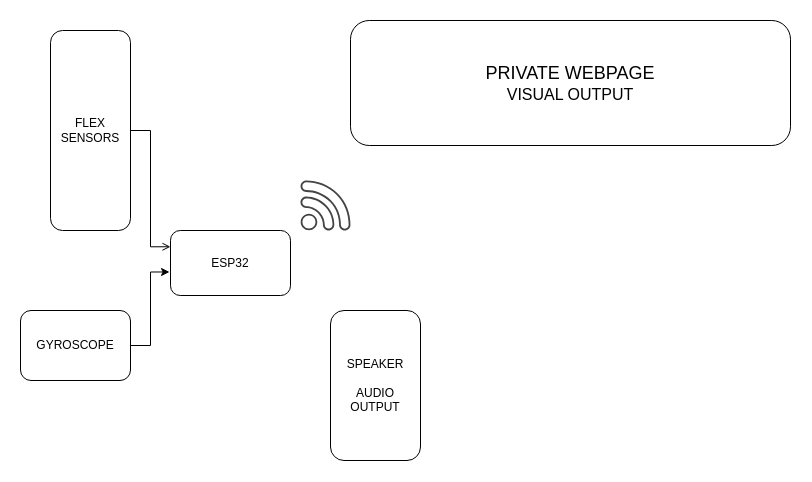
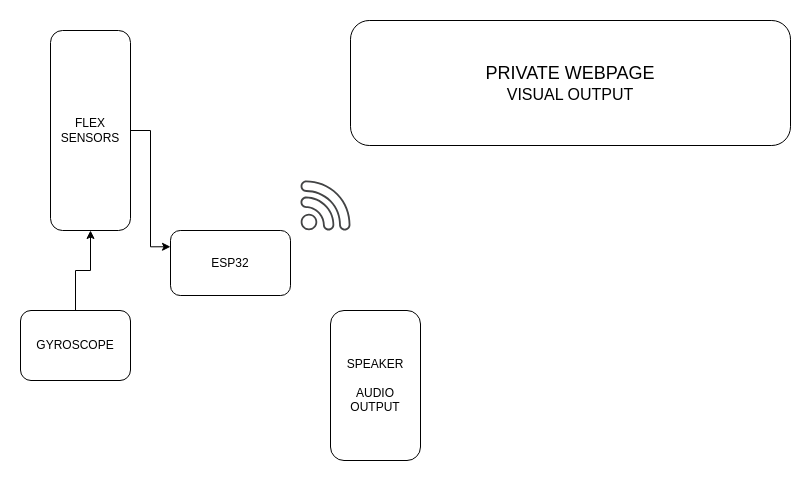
edge "FLEX SENSORS" -> "ESP32": arrowhead open -> classic
edge "GYROSCOPE" -> "ESP32": now "GYROSCOPE" -> "FLEX SENSORS"
